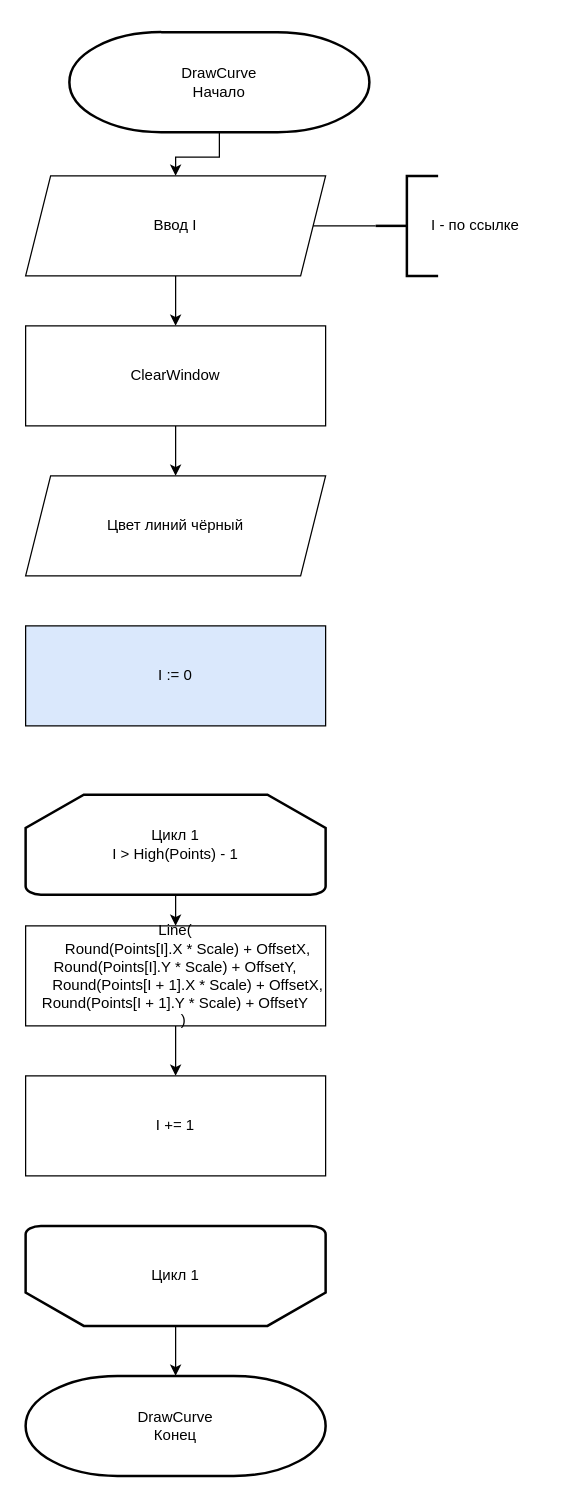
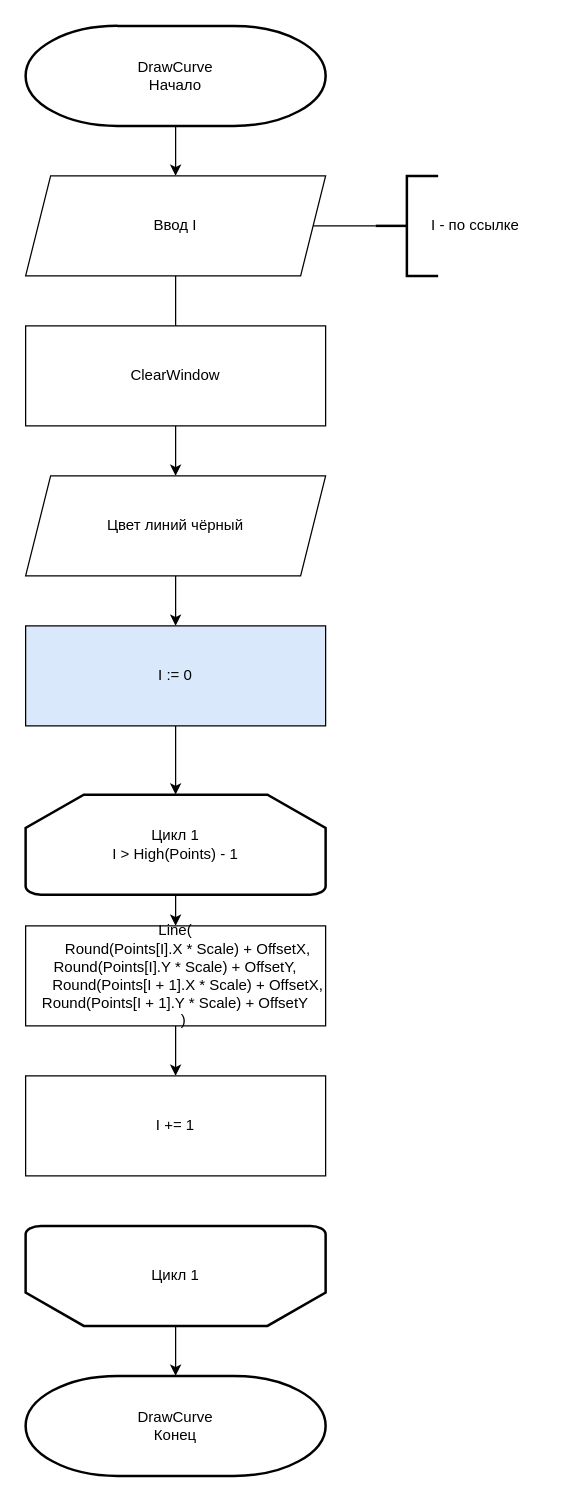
node "DrawCurve Начало": moved (219, 82) -> (176, 76)
edge "Ввод I" -> "ClearWindow": arrowhead classic -> none
edge "Цвет линий чёрный" -> "I := 0": added
edge "I := 0" -> "Цикл 1 I > High(Points) - 1": added
